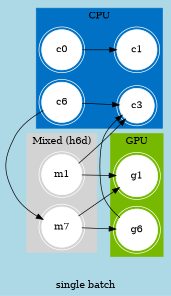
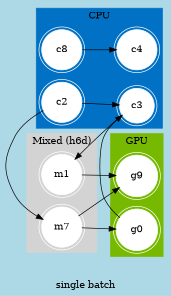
node "c0": label "c0" -> "c8"
node "c1": label "c1" -> "c4"
node "c6": label "c6" -> "c2"
edge "m1" -> "c3": reversed
node "g1": label "g1" -> "g9"
node "g6": label "g6" -> "g0"
